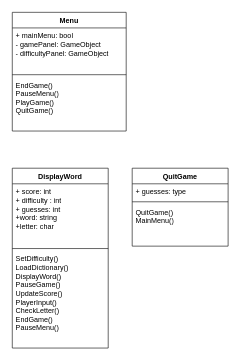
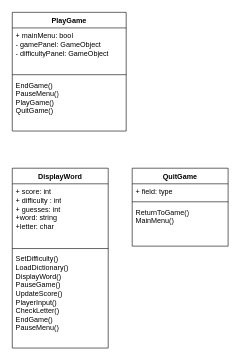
node "Menu": label "Menu" -> "PlayGame"
node "+ guesses: type": label "+ guesses: type" -> "+ field: type"
node "QuitGame() MainMenu()": label "QuitGame() MainMenu()" -> "ReturnToGame() MainMenu()"
